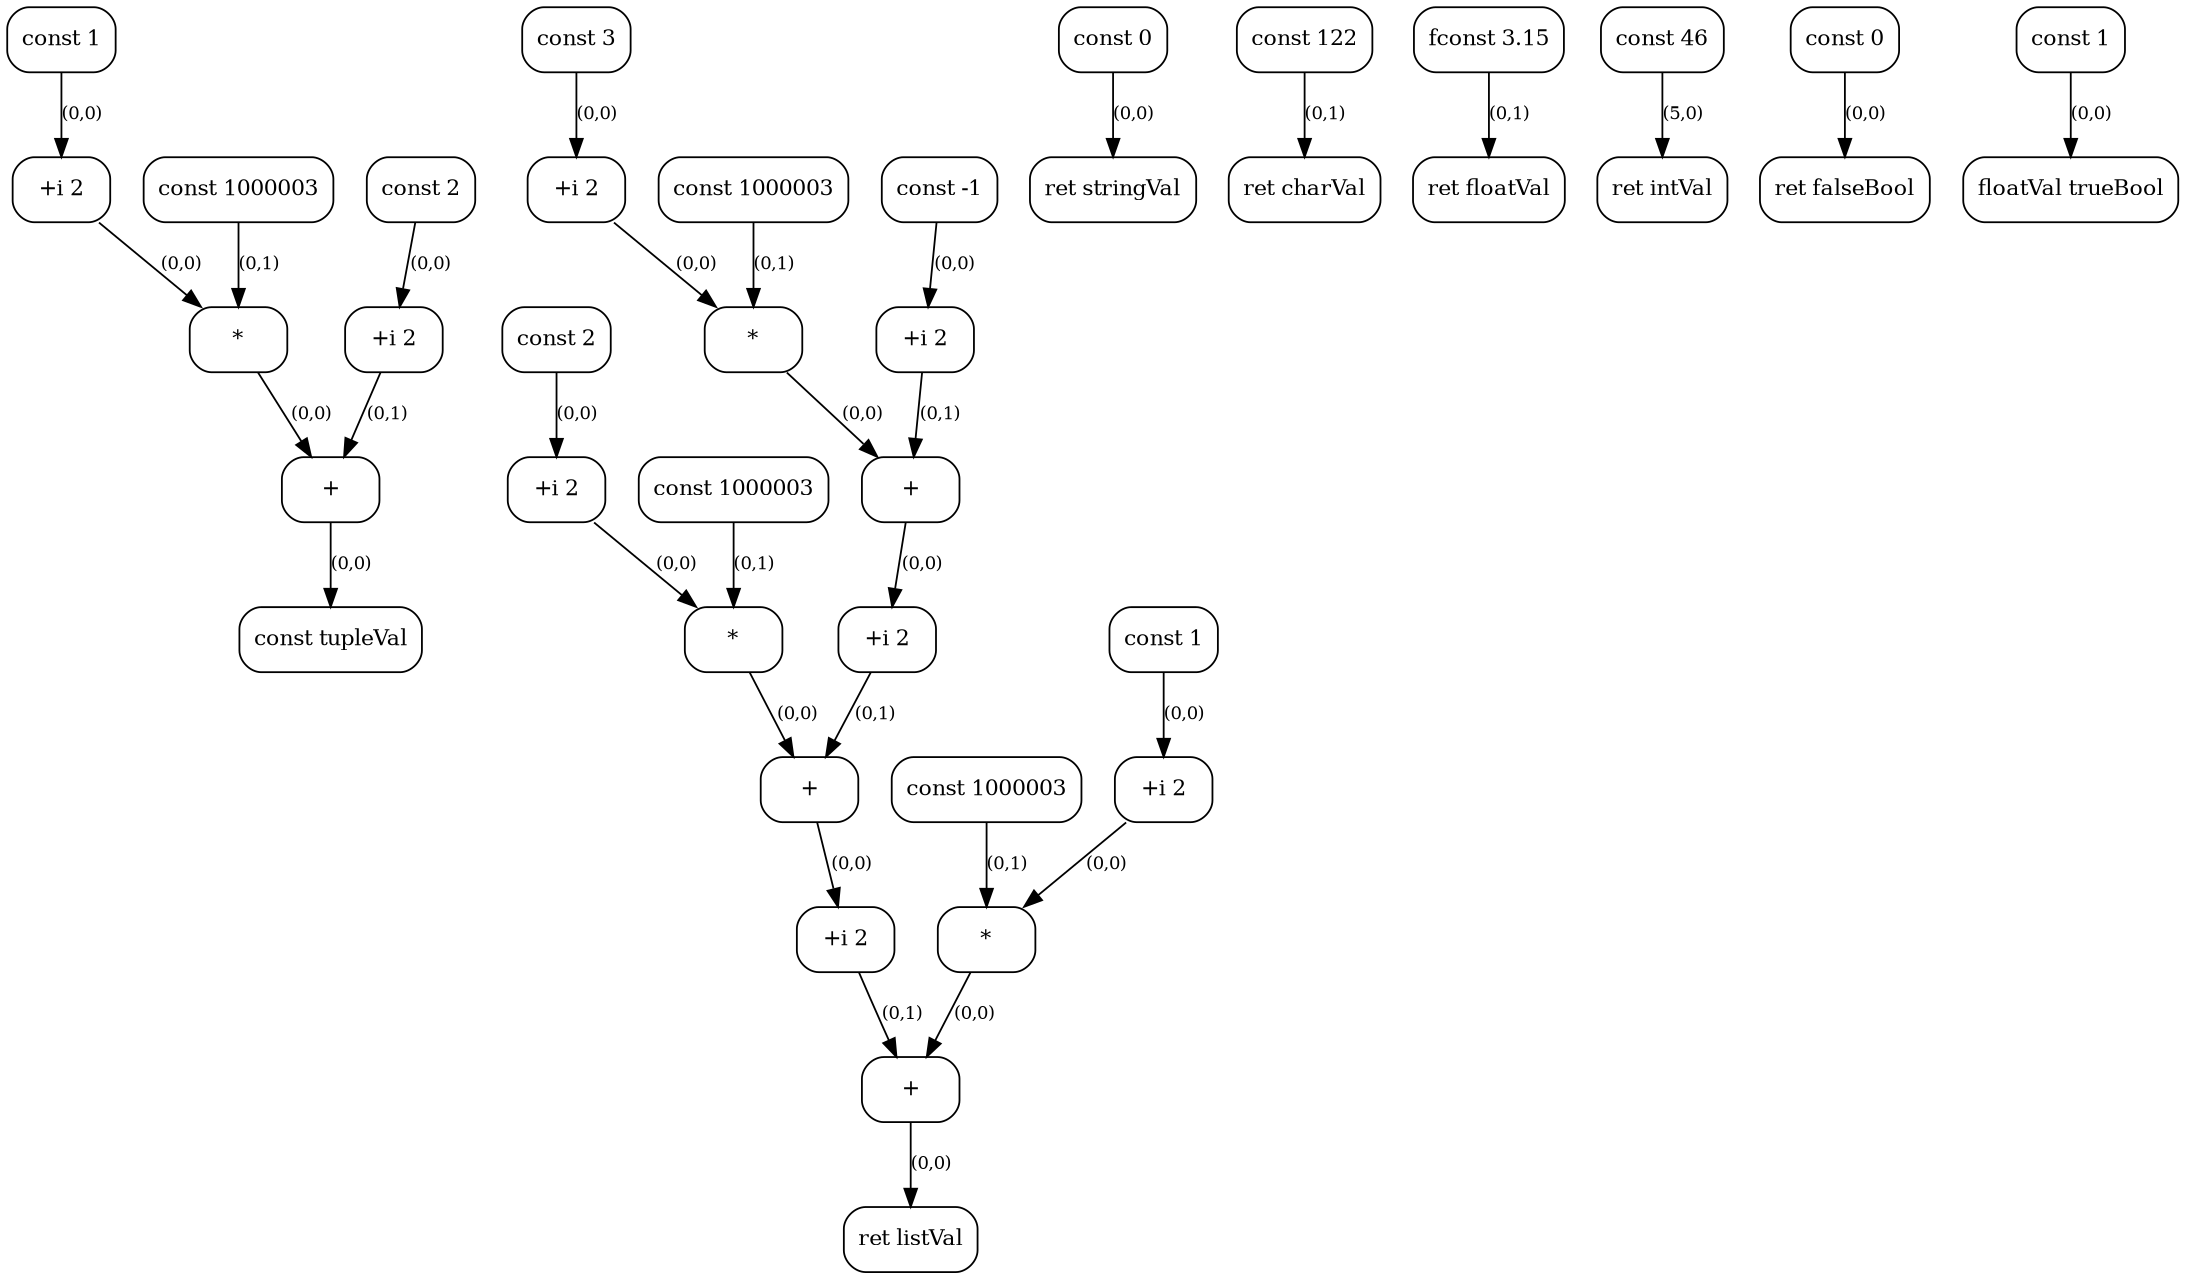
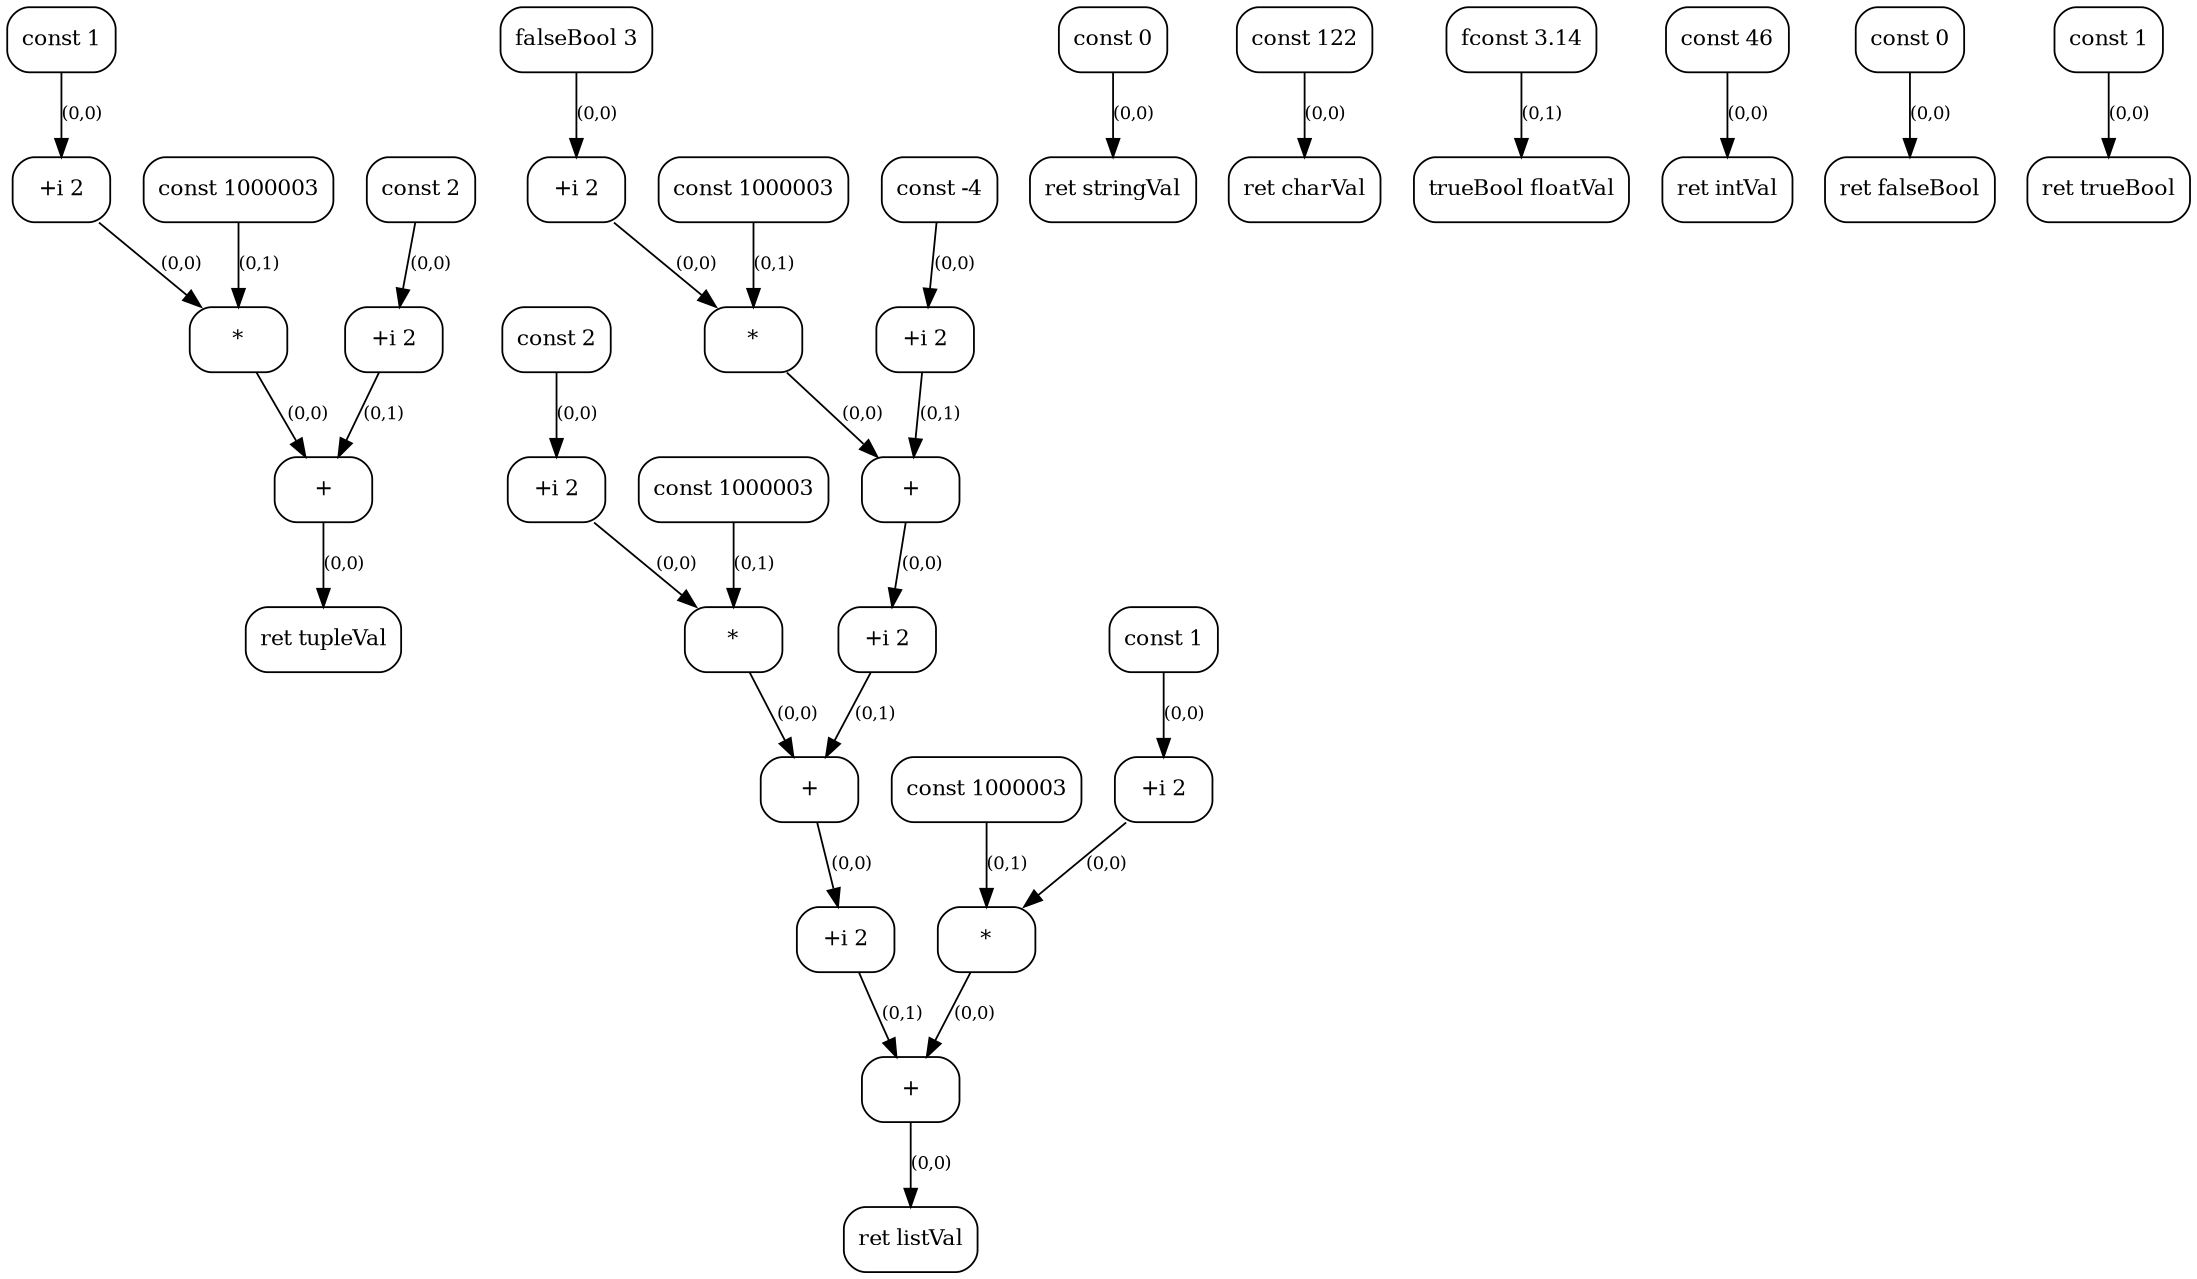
node "const 3": label "const 3" -> "falseBool 3"
node "fconst 3.15": label "fconst 3.15" -> "fconst 3.14"
edge "const 122" -> "ret charVal": label "(0,1)" -> "(0,0)"
edge "const 46" -> "ret intVal": label "(5,0)" -> "(0,0)"
node "const -1": label "const -1" -> "const -4"
node "ret floatVal": label "ret floatVal" -> "trueBool floatVal"
node "floatVal trueBool": label "floatVal trueBool" -> "ret trueBool"
node "const tupleVal": label "const tupleVal" -> "ret tupleVal"
